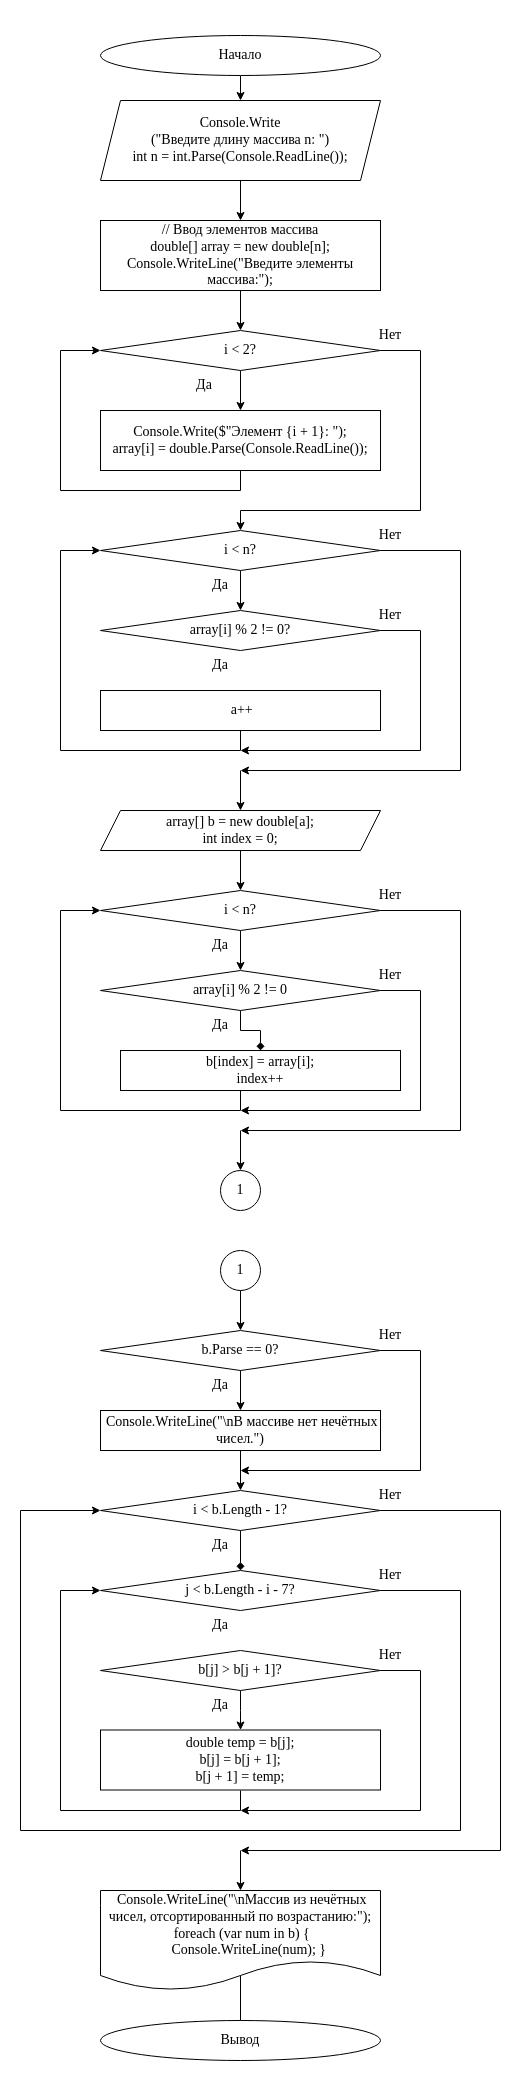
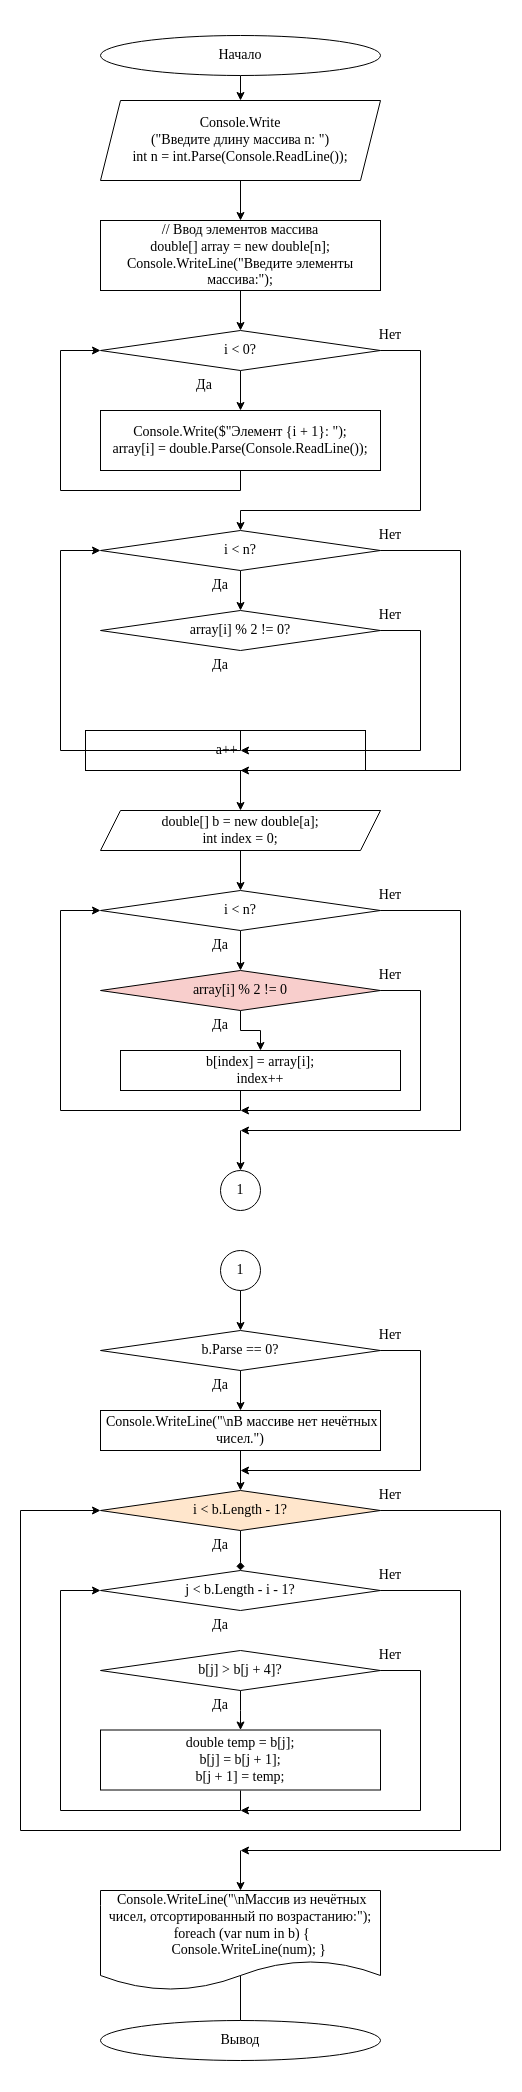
node "i < 2?": label "i < 2?" -> "i < 0?"
node "a++": moved (241, 711) -> (226, 751)
node "array[] b = new double[a]; int index = 0;": label "array[] b = new double[a]; int index = 0;" -> "double[] b = new double[a]; int index = 0;"
node "array[i] % 2 != 0": fillcolor #ffffff -> #f8cecc
edge "array[i] % 2 != 0" -> "b[index] = array[i]; index++": arrowhead diamond -> classic
node "i < b.Length - 1?": fillcolor #ffffff -> #ffe6cc
node "j < b.Length - i - 7?": label "j < b.Length - i - 7?" -> "j < b.Length - i - 1?"
node "b[j] > b[j + 1]?": label "b[j] > b[j + 1]?" -> "b[j] > b[j + 4]?"
